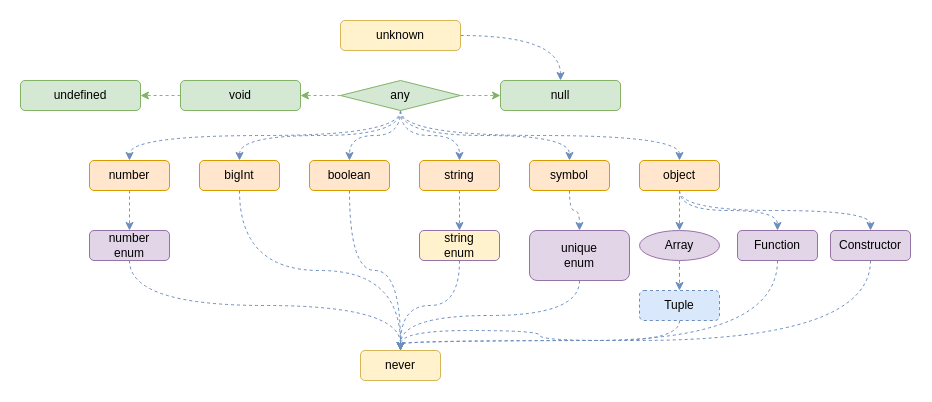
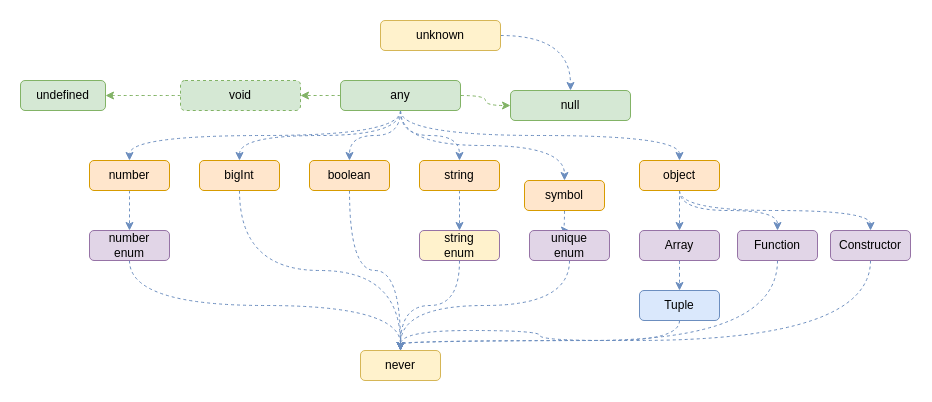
node "unknown": moved (401, 36) -> (441, 36)
node "undefined": size 120x30 -> 85x30
node "void": style solid -> dashed
node "any": shape diamond -> rounded rectangle
node "null": moved (561, 96) -> (571, 106)
node "symbol": moved (570, 176) -> (565, 196)
node "Array": shape ellipse -> rounded rectangle
node "unique enum": size 100x50 -> 80x30
node "Tuple": style dashed -> solid
